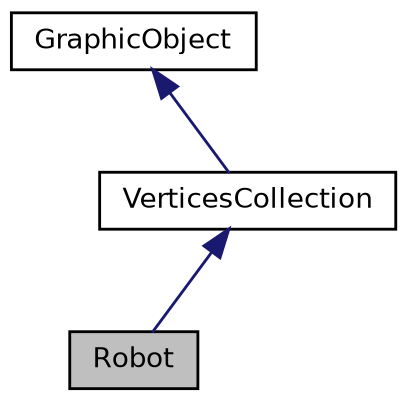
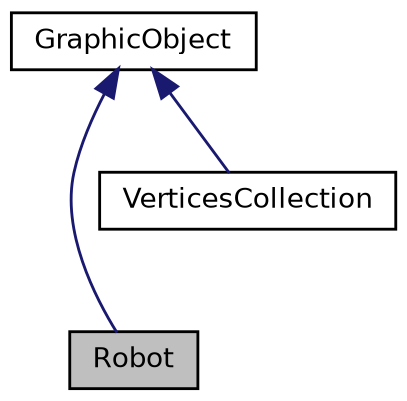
edge "Robot" -> "VerticesCollection": now "Robot" -> "GraphicObject"
